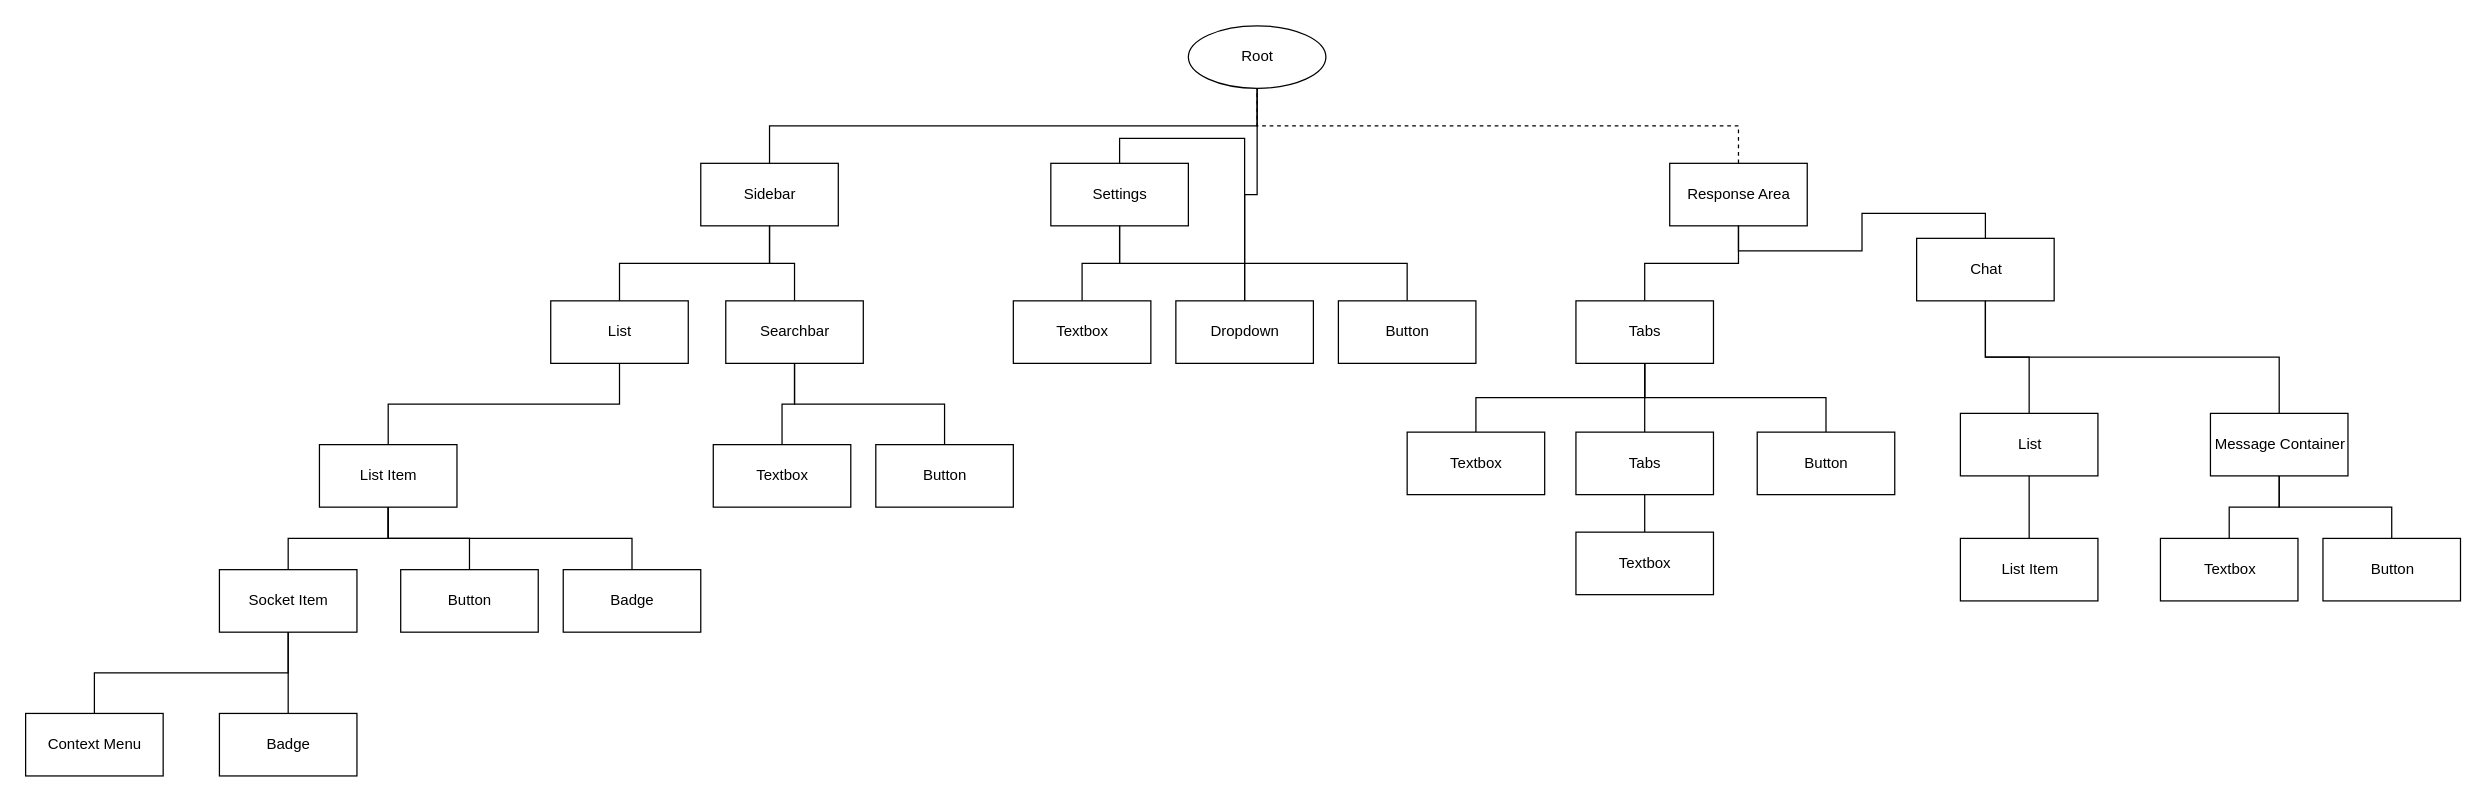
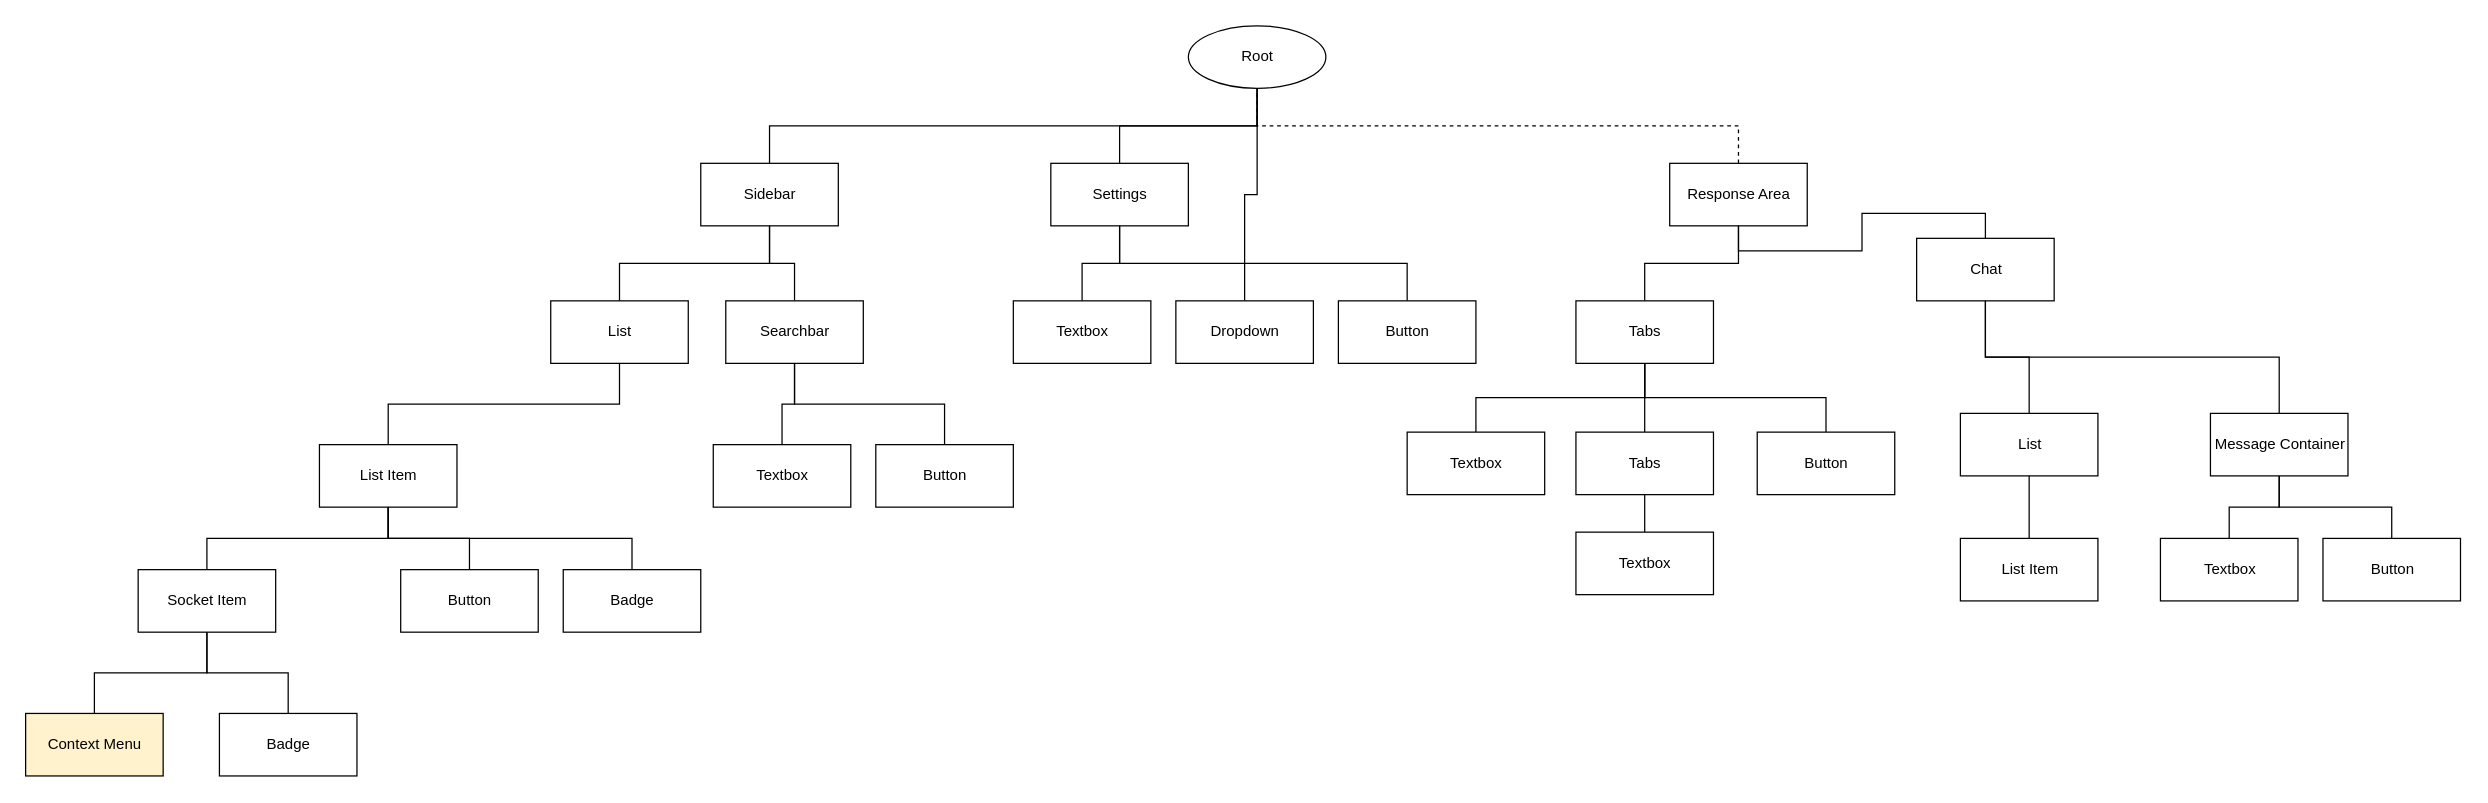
edge "Settings" -- "Dropdown": now "Settings" -- "Root"
node "Socket Item": moved (288, 601) -> (207, 601)
node "Context Menu": fillcolor #ffffff -> #fff2cc
